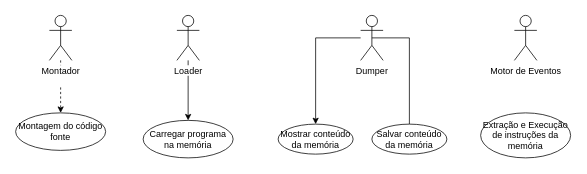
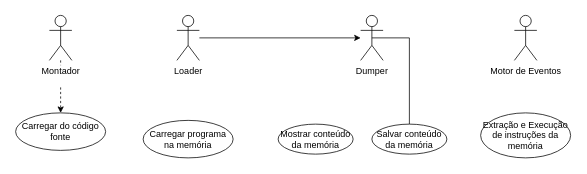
edge "Dumper" -> "Mostrar conteúdo da memória": removed
edge "Loader" -> "Carregar programa na memória": now "Loader" -> "Dumper"
node "Montagem do código fonte": label "Montagem do código fonte" -> "Carregar do código fonte"
